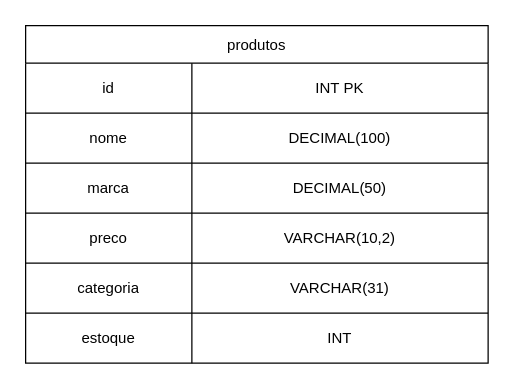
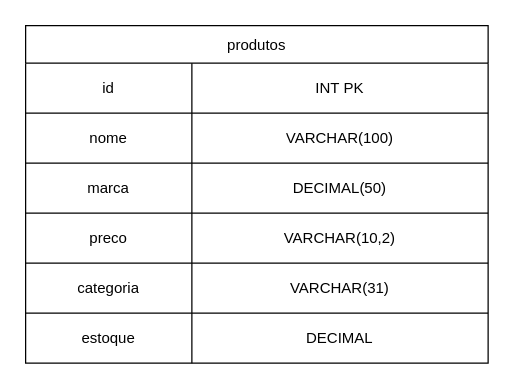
node "DECIMAL(100)": label "DECIMAL(100)" -> "VARCHAR(100)"
node "INT": label "INT" -> "DECIMAL"
